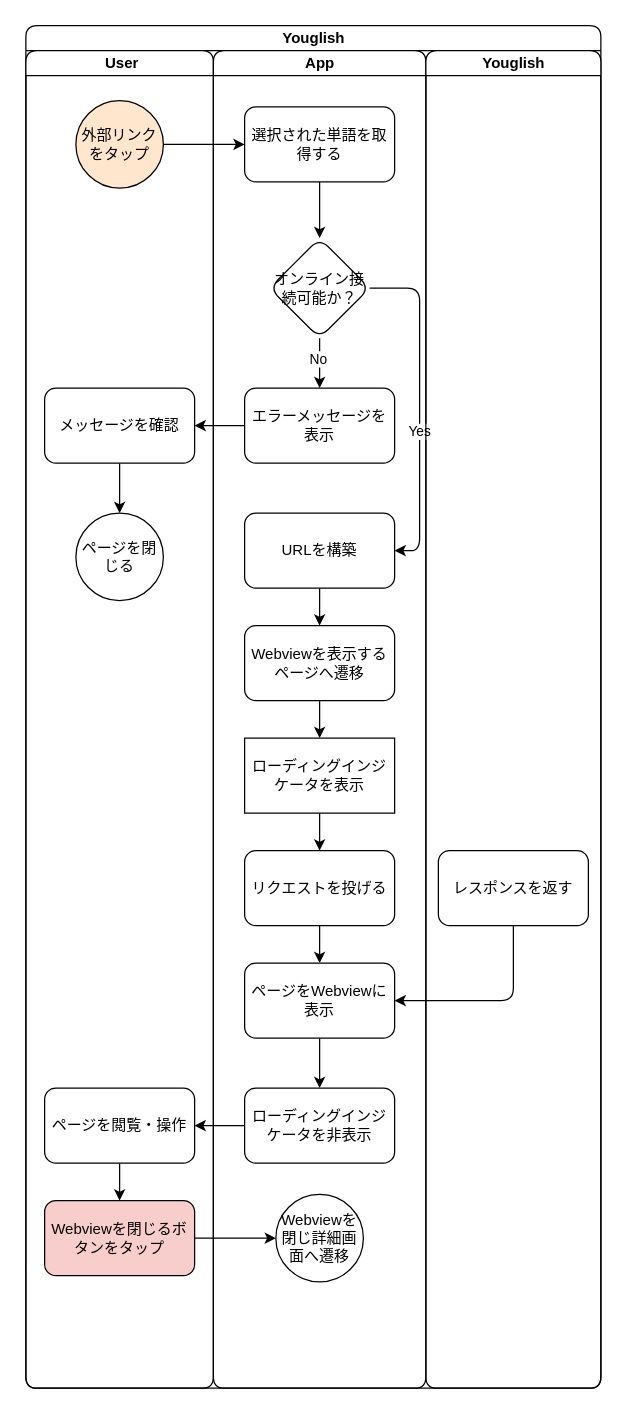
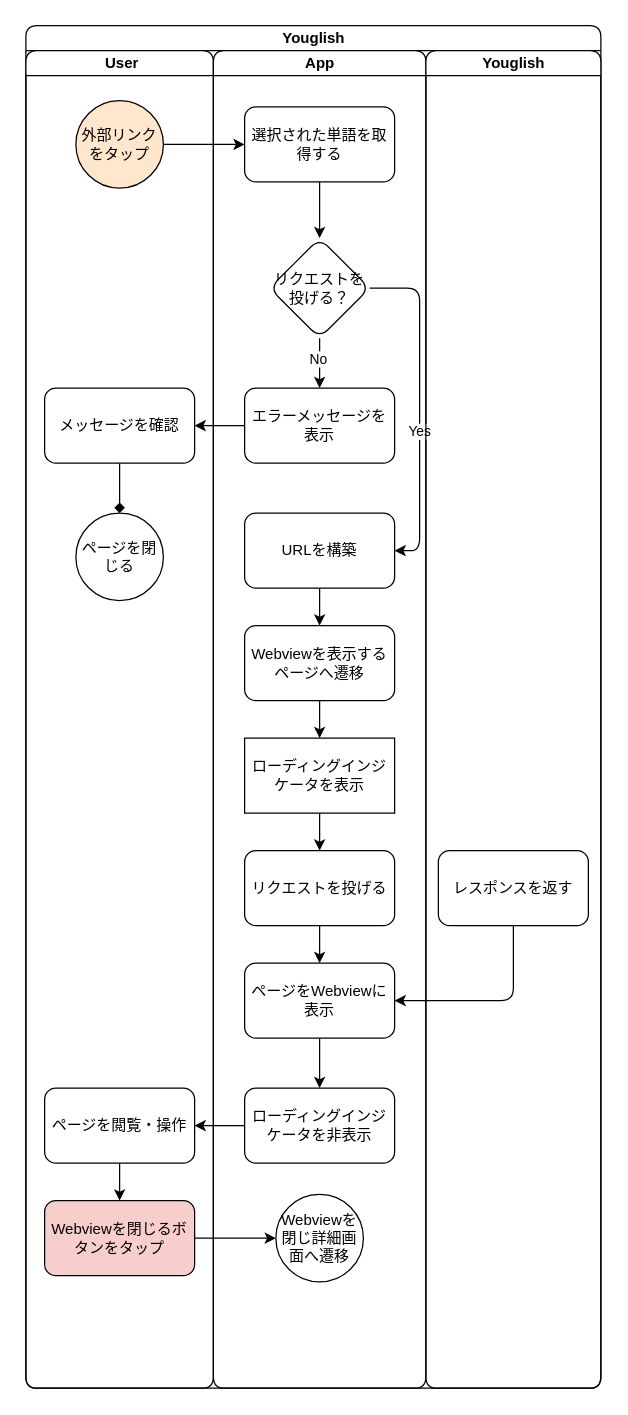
node "オンライン接続可能か？": label "オンライン接続可能か？" -> "リクエストを投げる？"
edge "メッセージを確認" -> "ページを閉じる": arrowhead classic -> diamond
